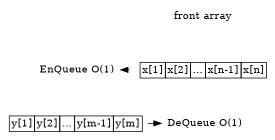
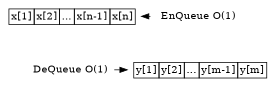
node "front array": removed
edge "x[1]" -> "EnQueue O(1)": reversed
edge "y[1]" -> "DeQueue O(1)": reversed
